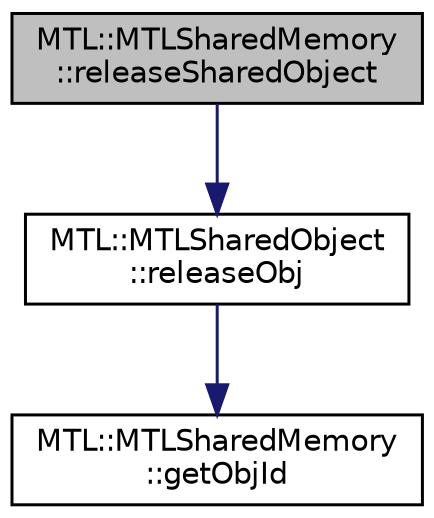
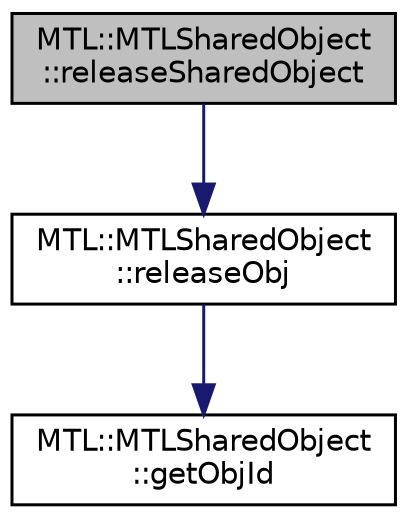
node "MTL::MTLSharedMemory ::releaseSharedObject": label "MTL::MTLSharedMemory ::releaseSharedObject" -> "MTL::MTLSharedObject ::releaseSharedObject"
node "MTL::MTLSharedMemory ::getObjId": label "MTL::MTLSharedMemory ::getObjId" -> "MTL::MTLSharedObject ::getObjId"
